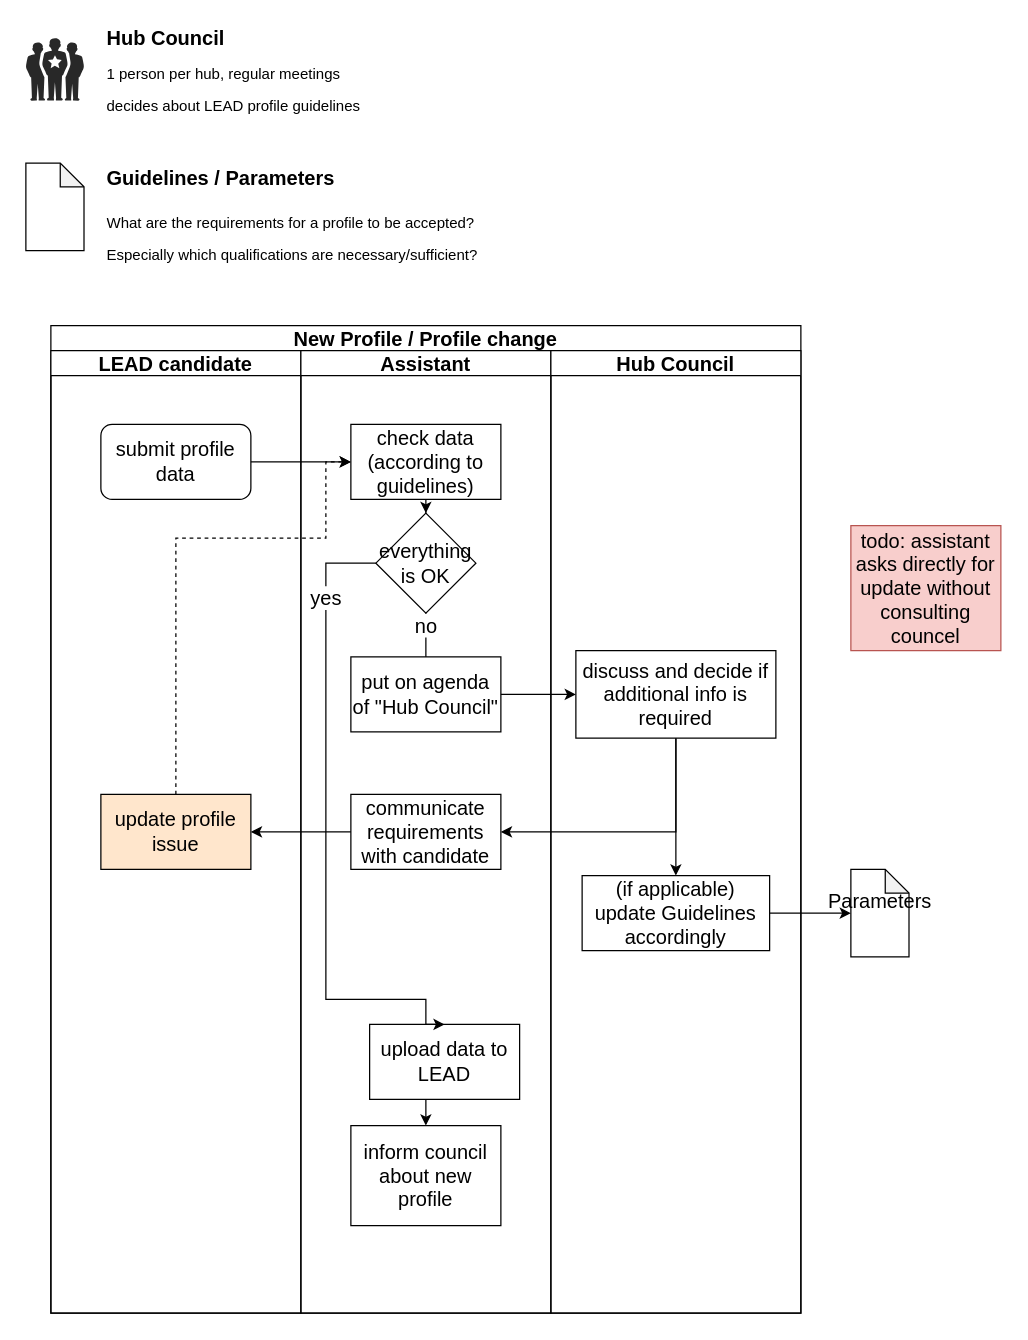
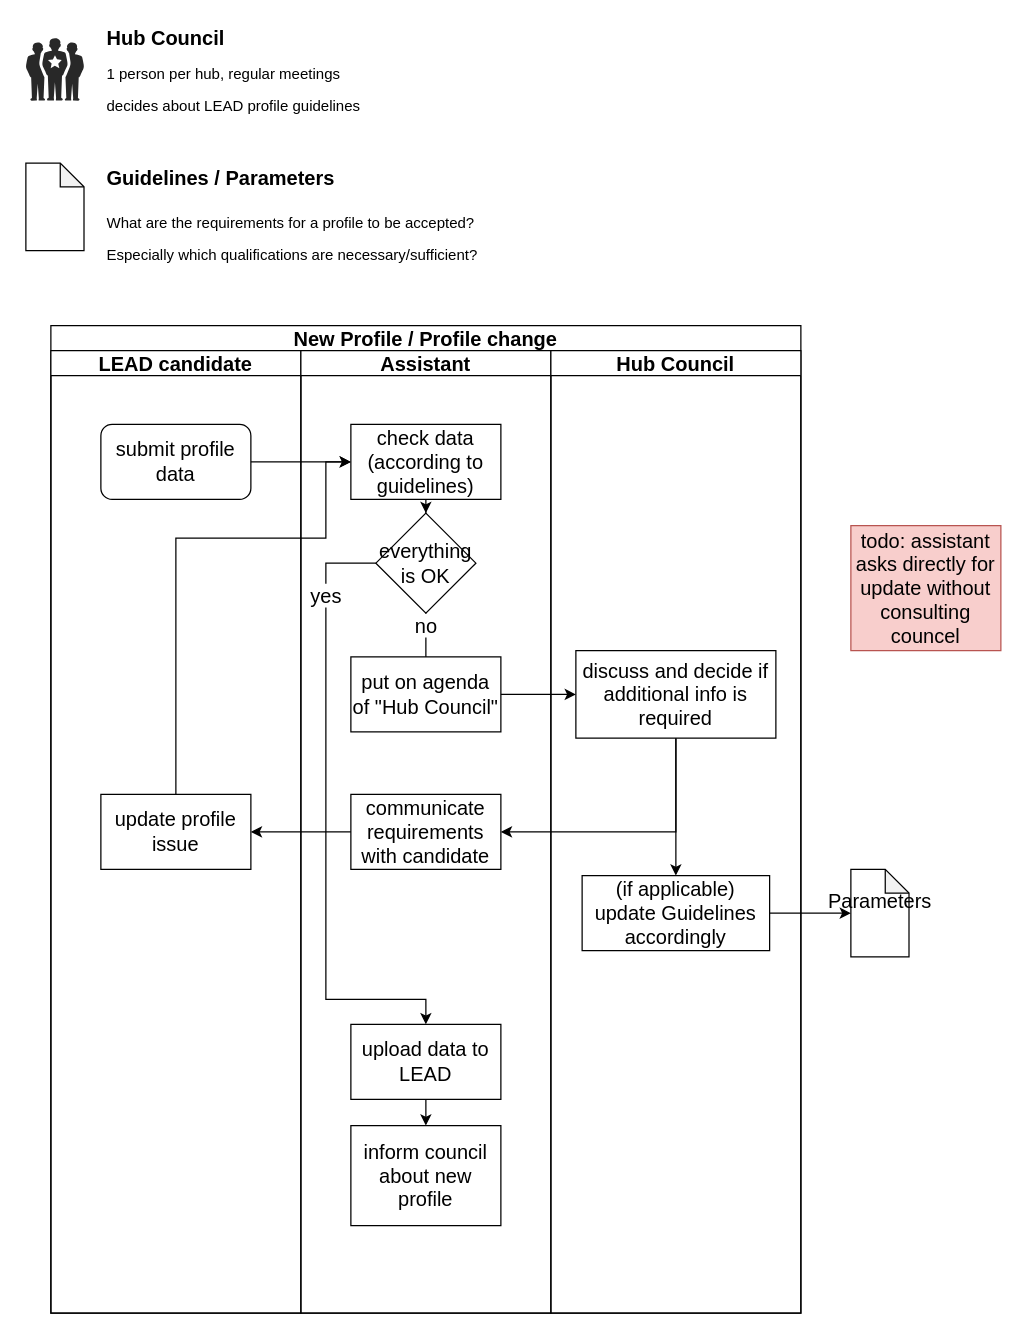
edge "update profile issue" -> "check data (according to guidelines)": style dashed -> solid
node "update profile issue": fillcolor #ffe6cc -> #ffffff
node "upload data to LEAD": moved (444, 1062) -> (426, 1062)
